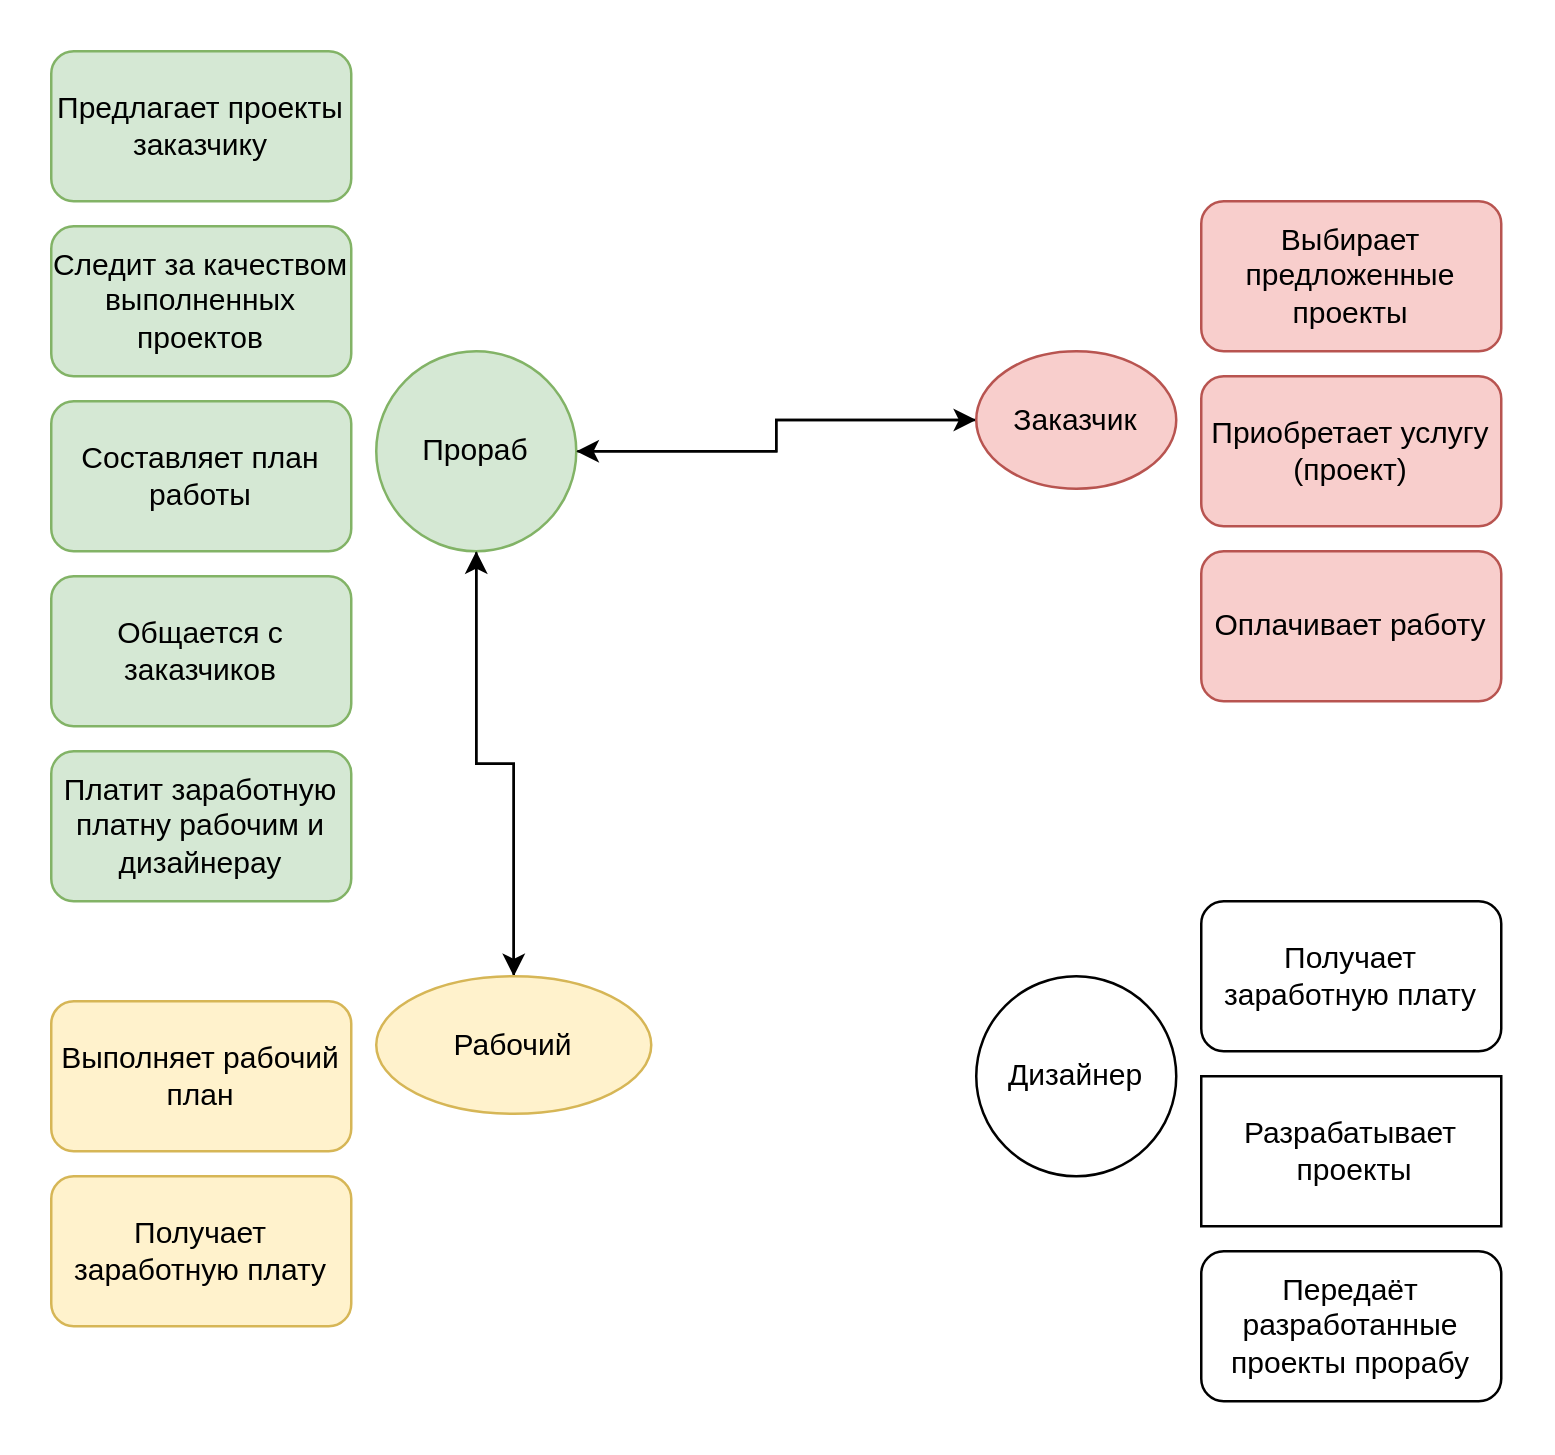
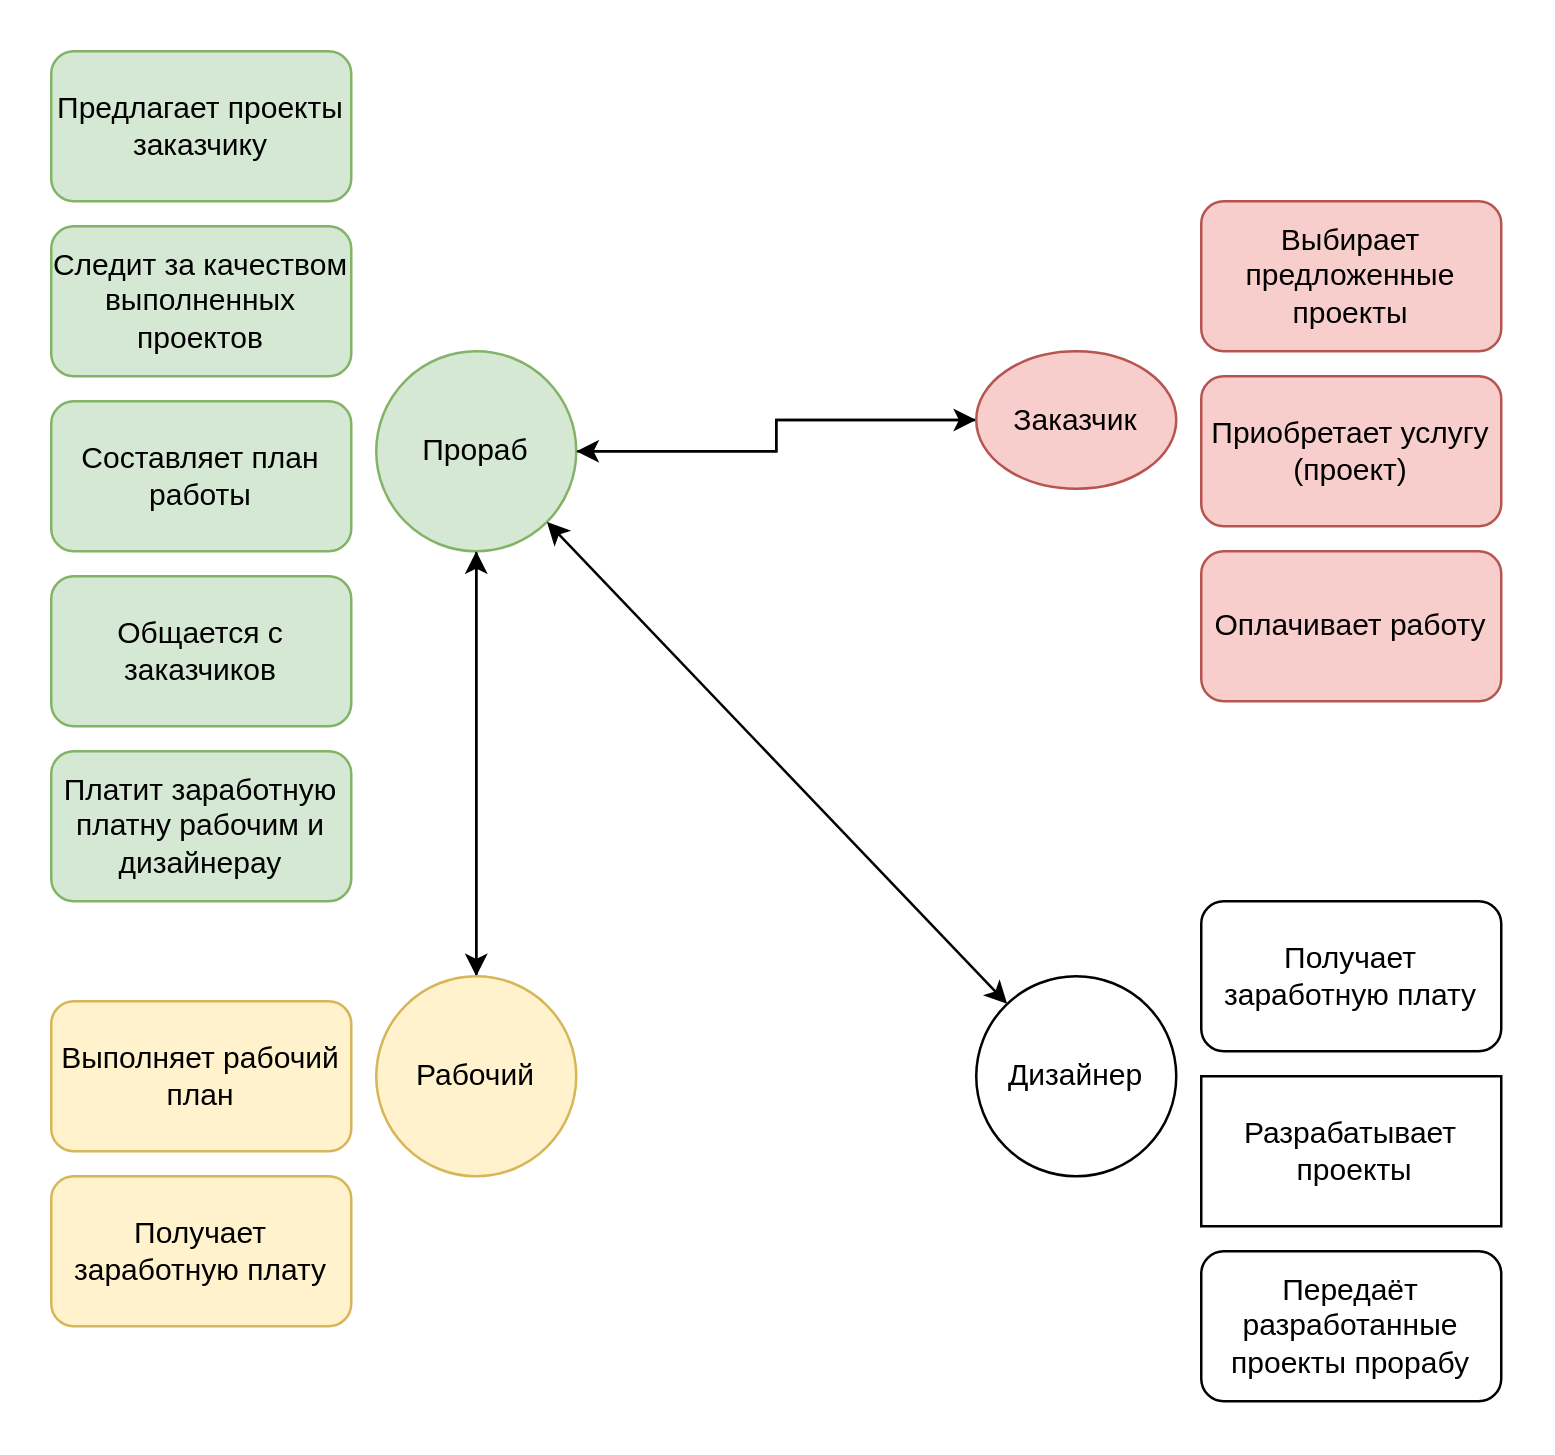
edge "Прораб" -- "Дизайнер": added
node "Рабочий": size 275x138 -> 200x200
